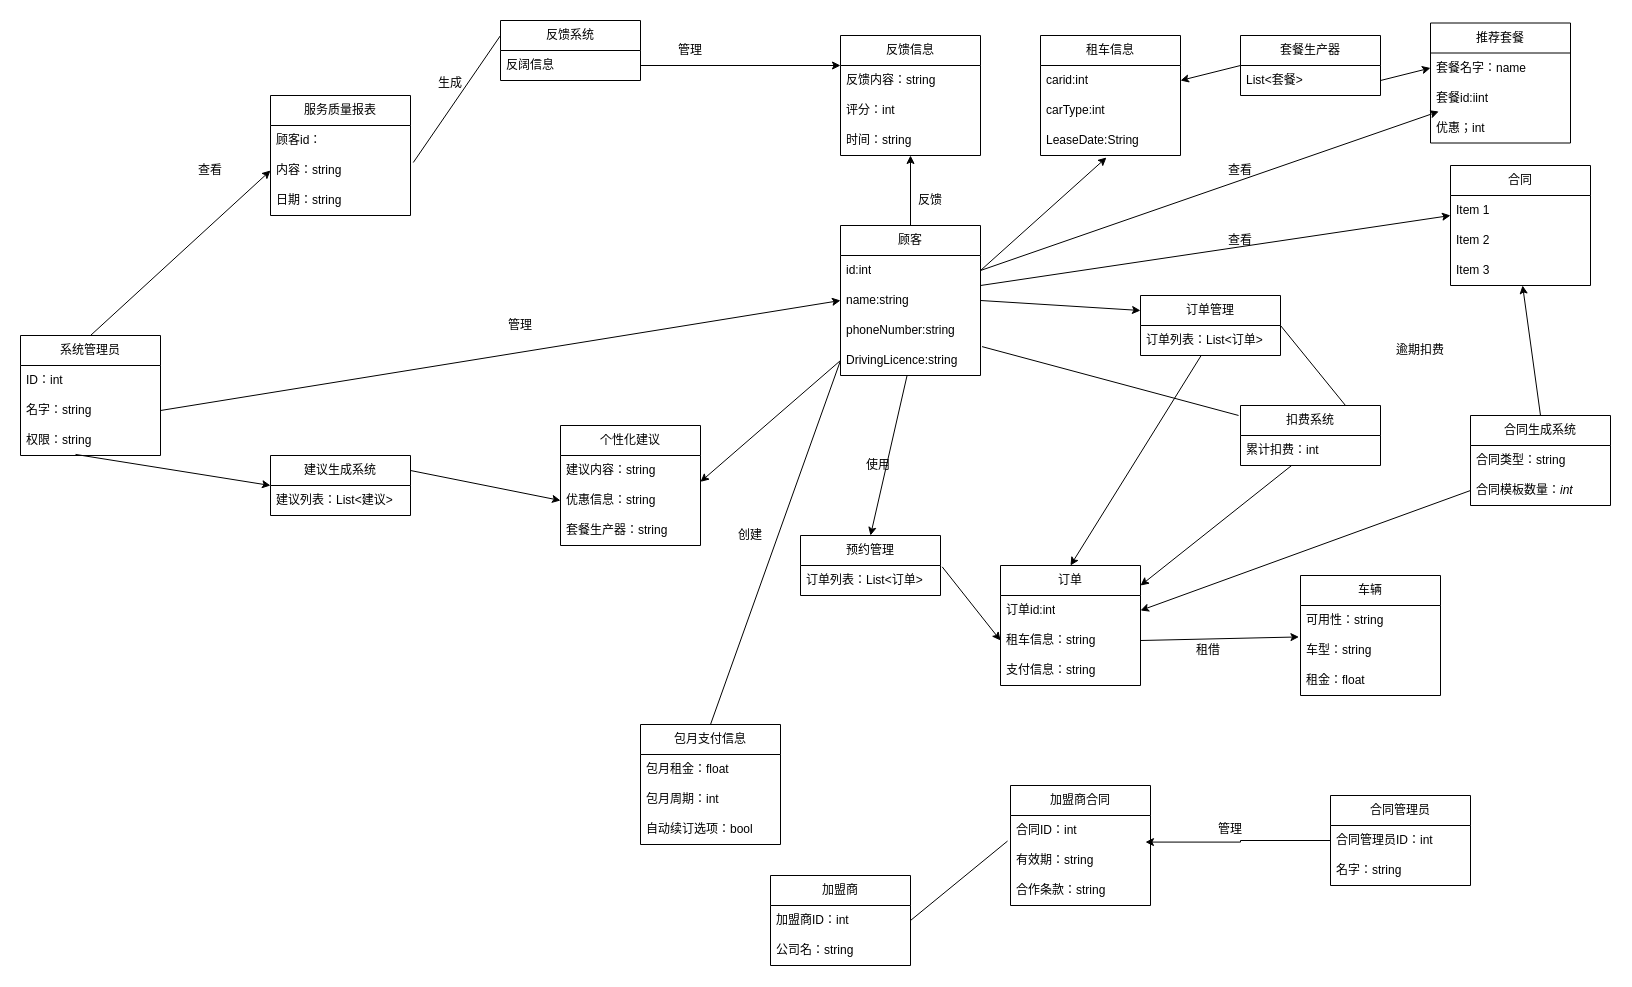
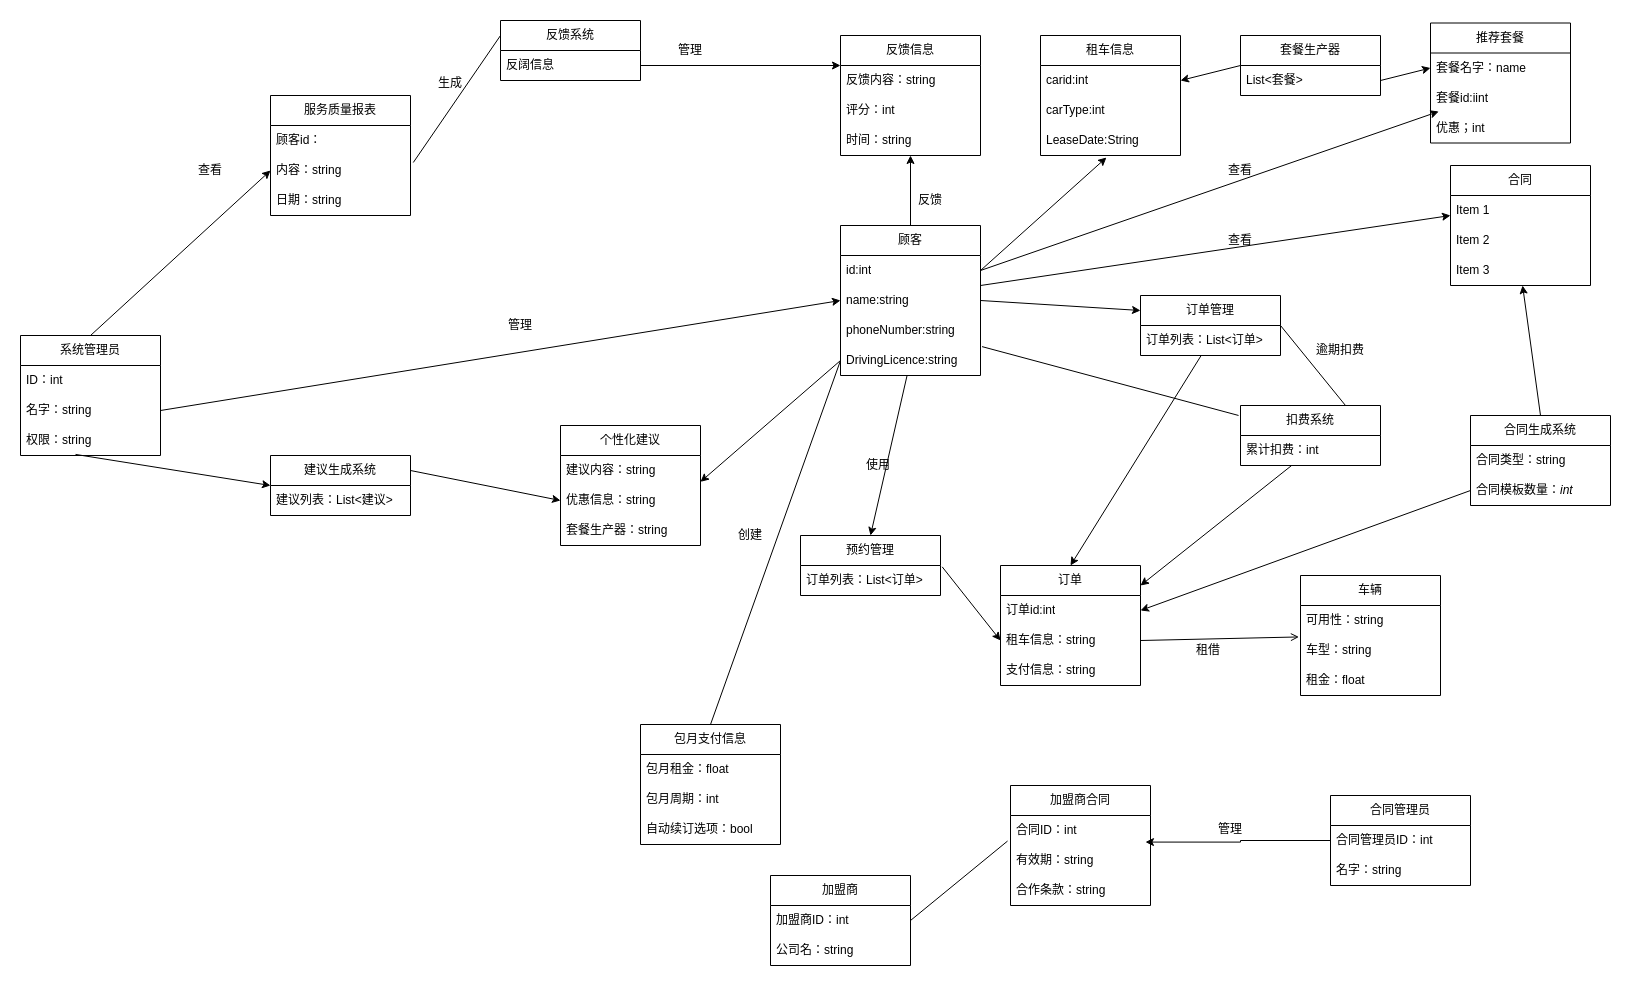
node "逾期扣费": moved (1421, 351) -> (1341, 351)
edge "租车信息：string" -> "车型：string": arrowhead classic -> open
